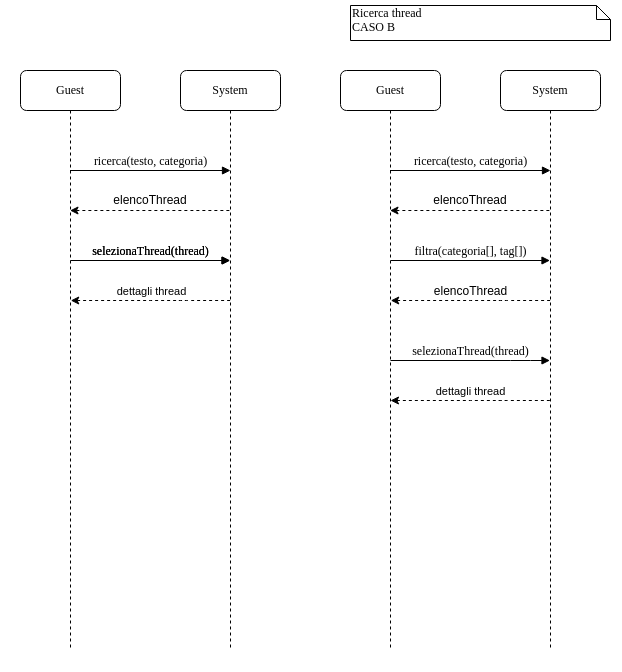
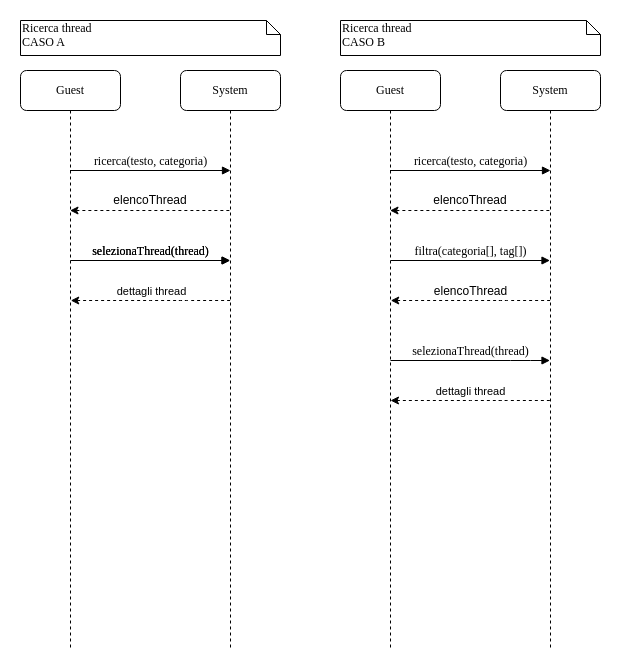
node "Ricerca thread CASO B": moved (481, 23) -> (471, 38)
node "Ricerca thread CASO A": added
